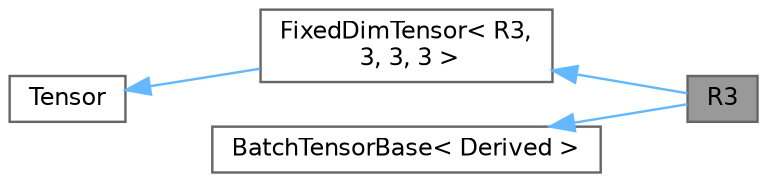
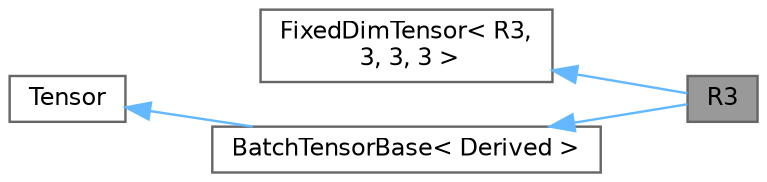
edge "FixedDimTensor< R3, 3, 3, 3 >" -> "Tensor": now "BatchTensorBase< Derived >" -> "Tensor"
